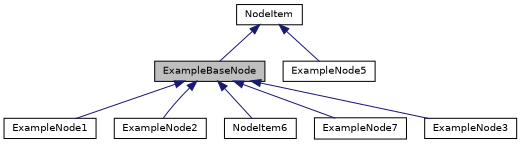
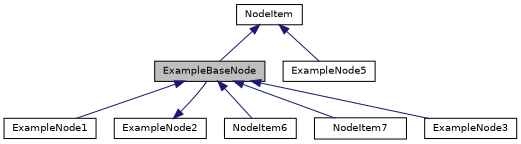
edge "ExampleNode2" -> "ExampleBaseNode": reversed
node "ExampleNode7": label "ExampleNode7" -> "NodeItem7"
